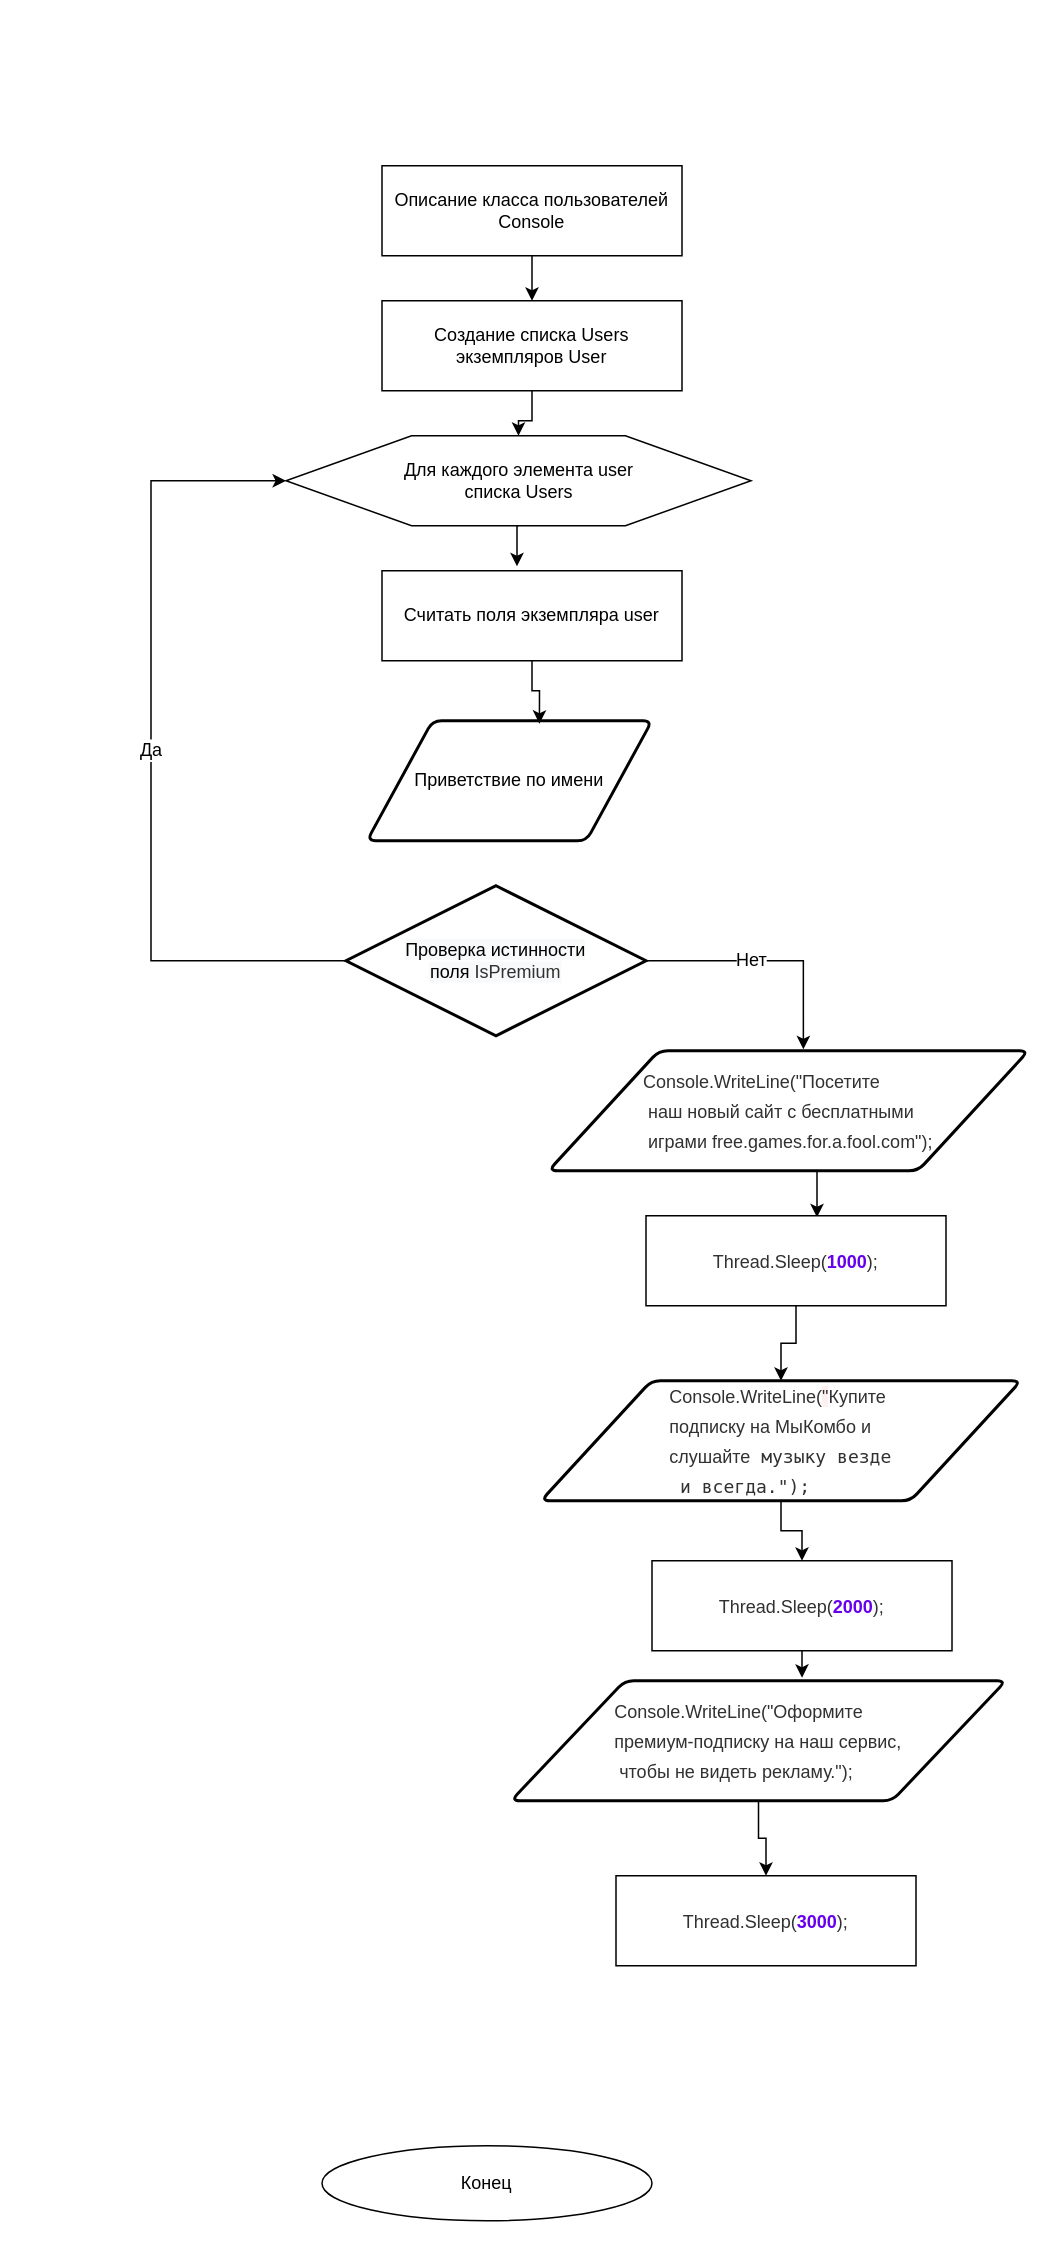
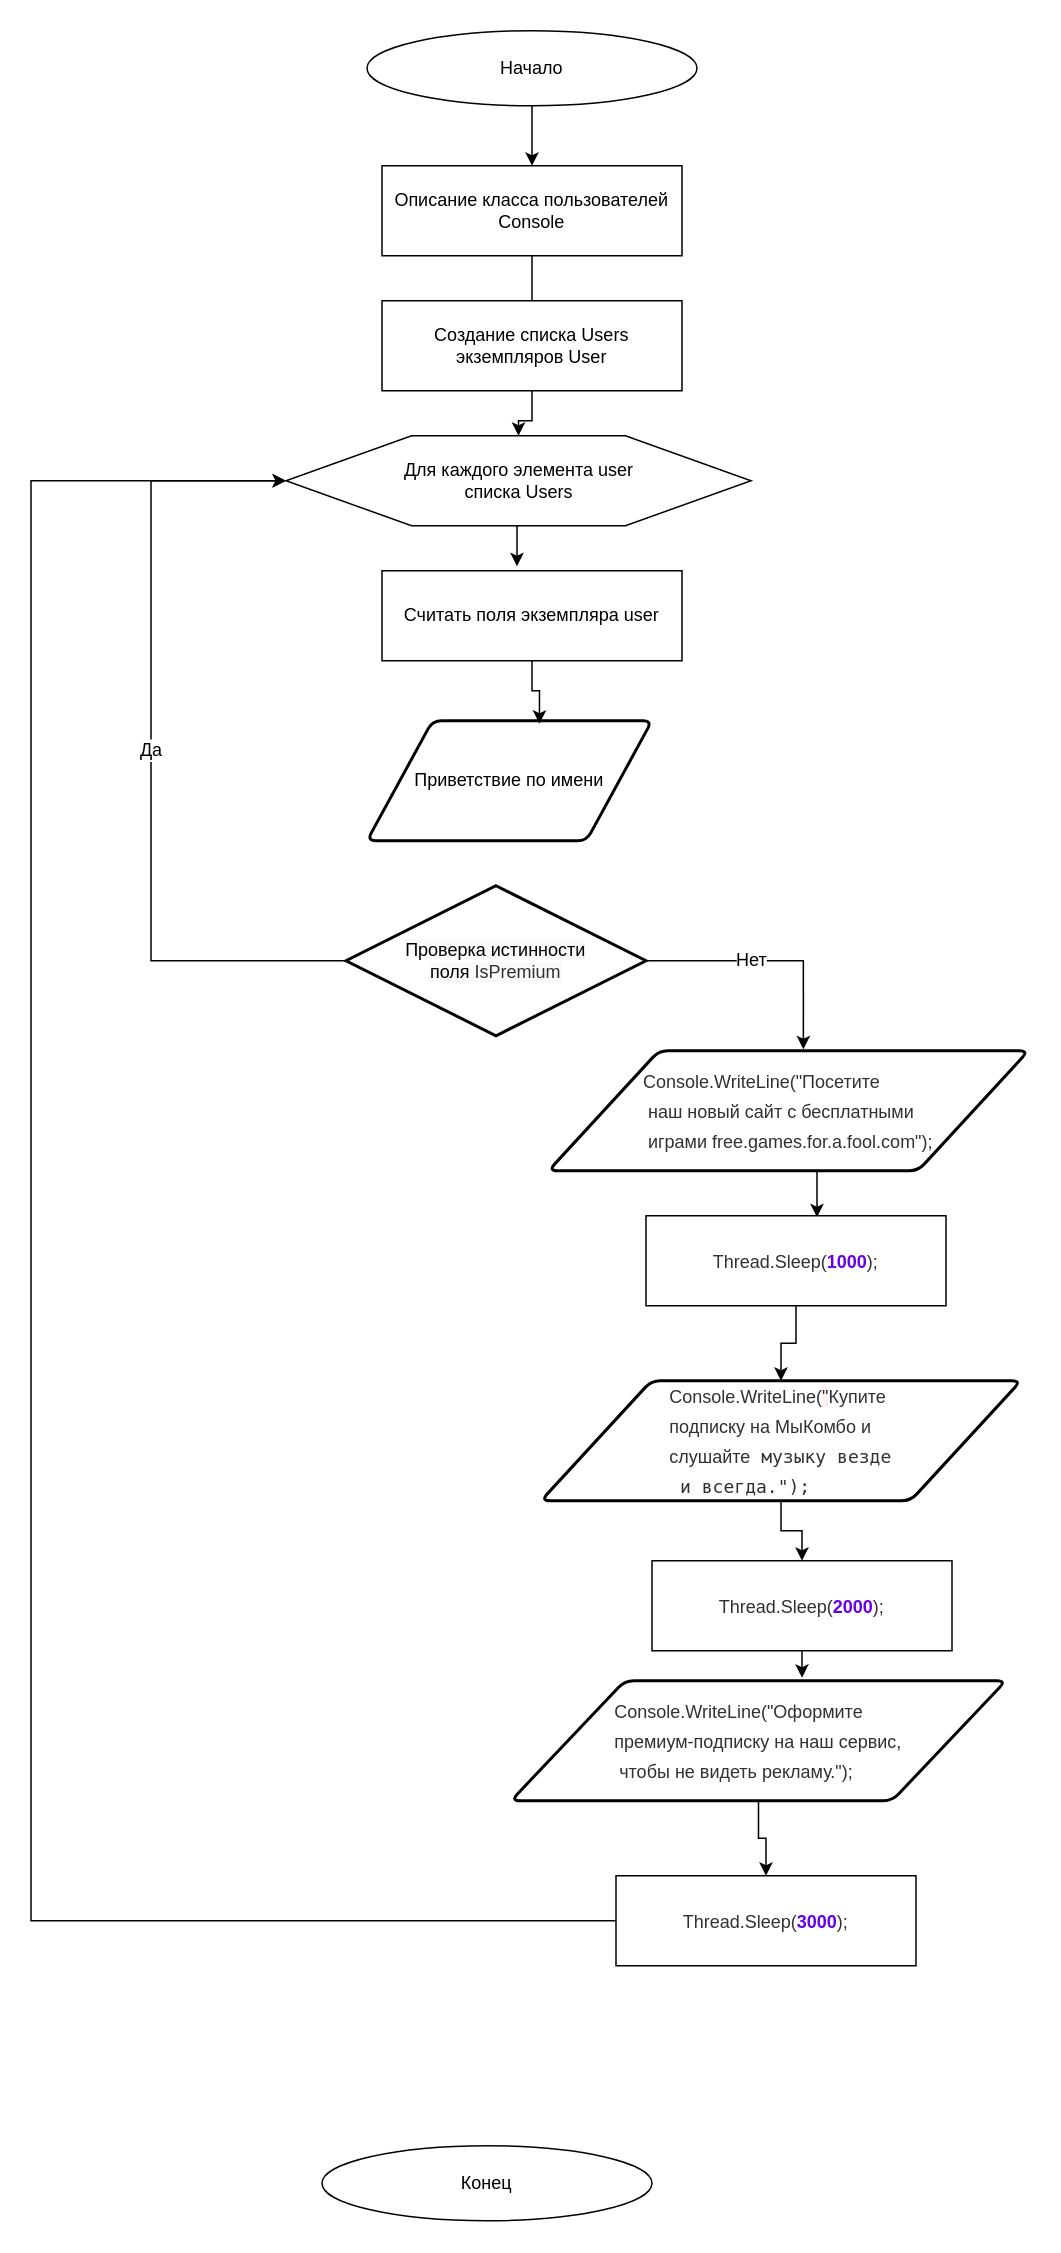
node "Начало": added
edge "Начало" -> "Описание класса пользователей Console": added
edge "Описание класса пользователей Console" -> "Создание списка Users экземпляров User": arrowhead classic -> none
edge "Thread.Sleep(3000);" -> "Для каждого элемента user списка Users": added
